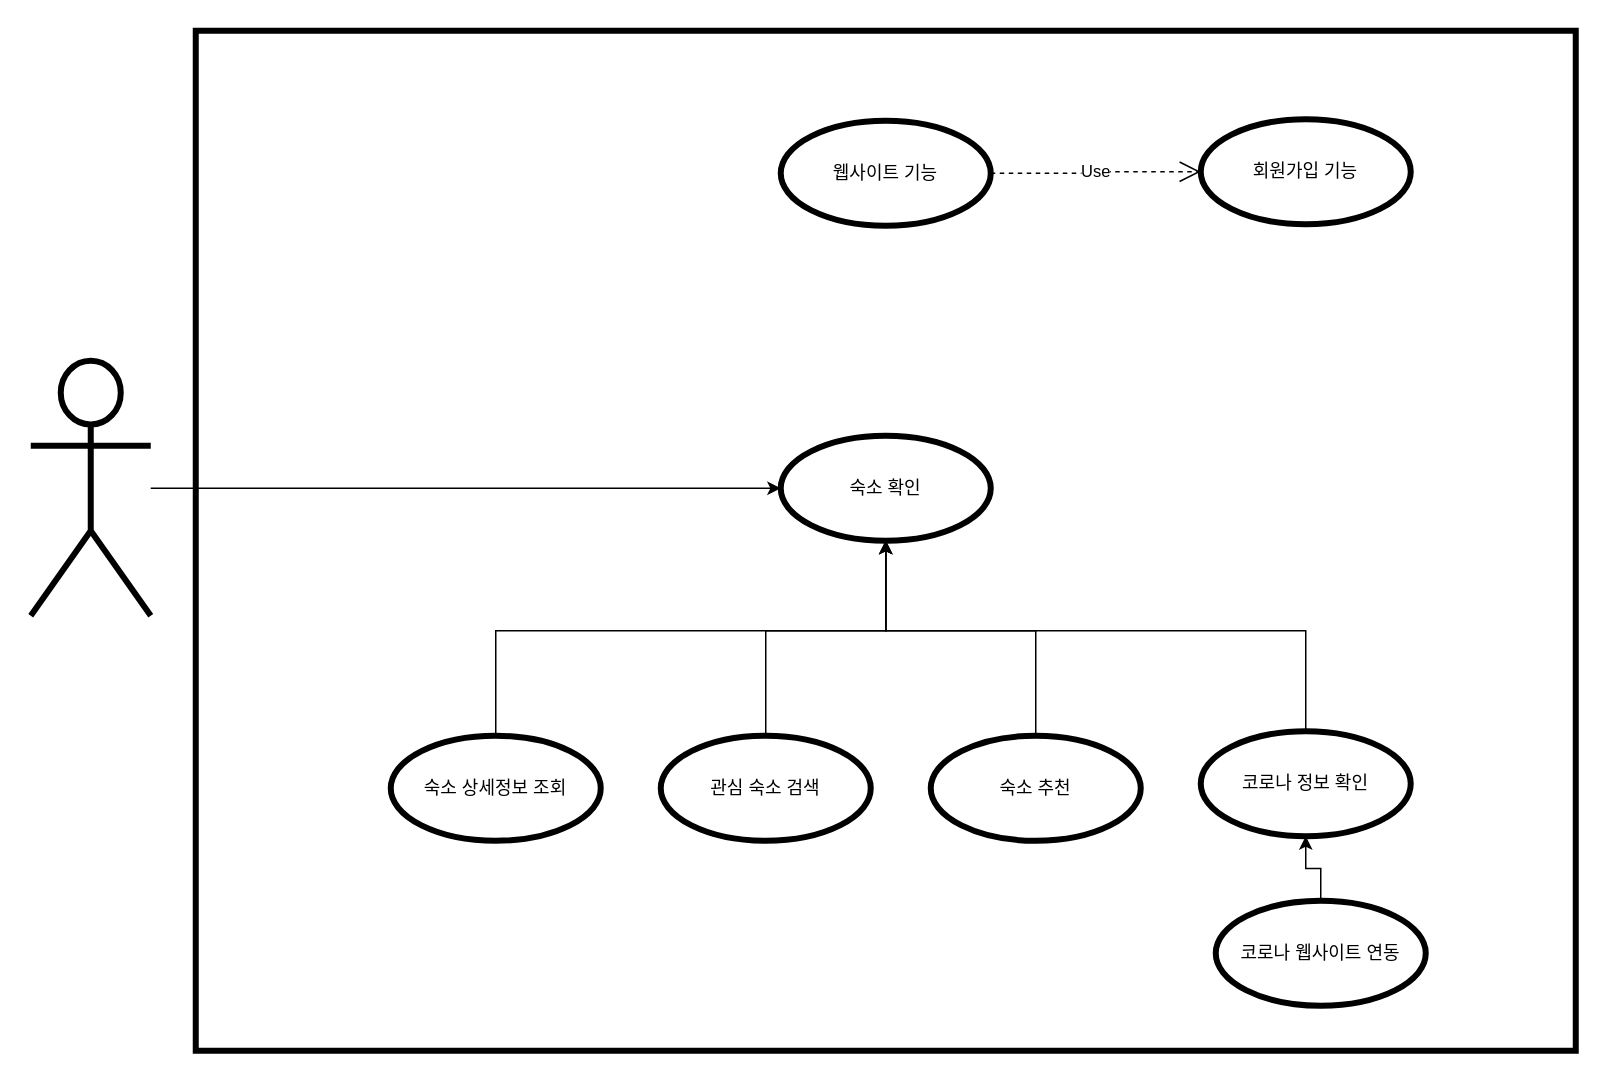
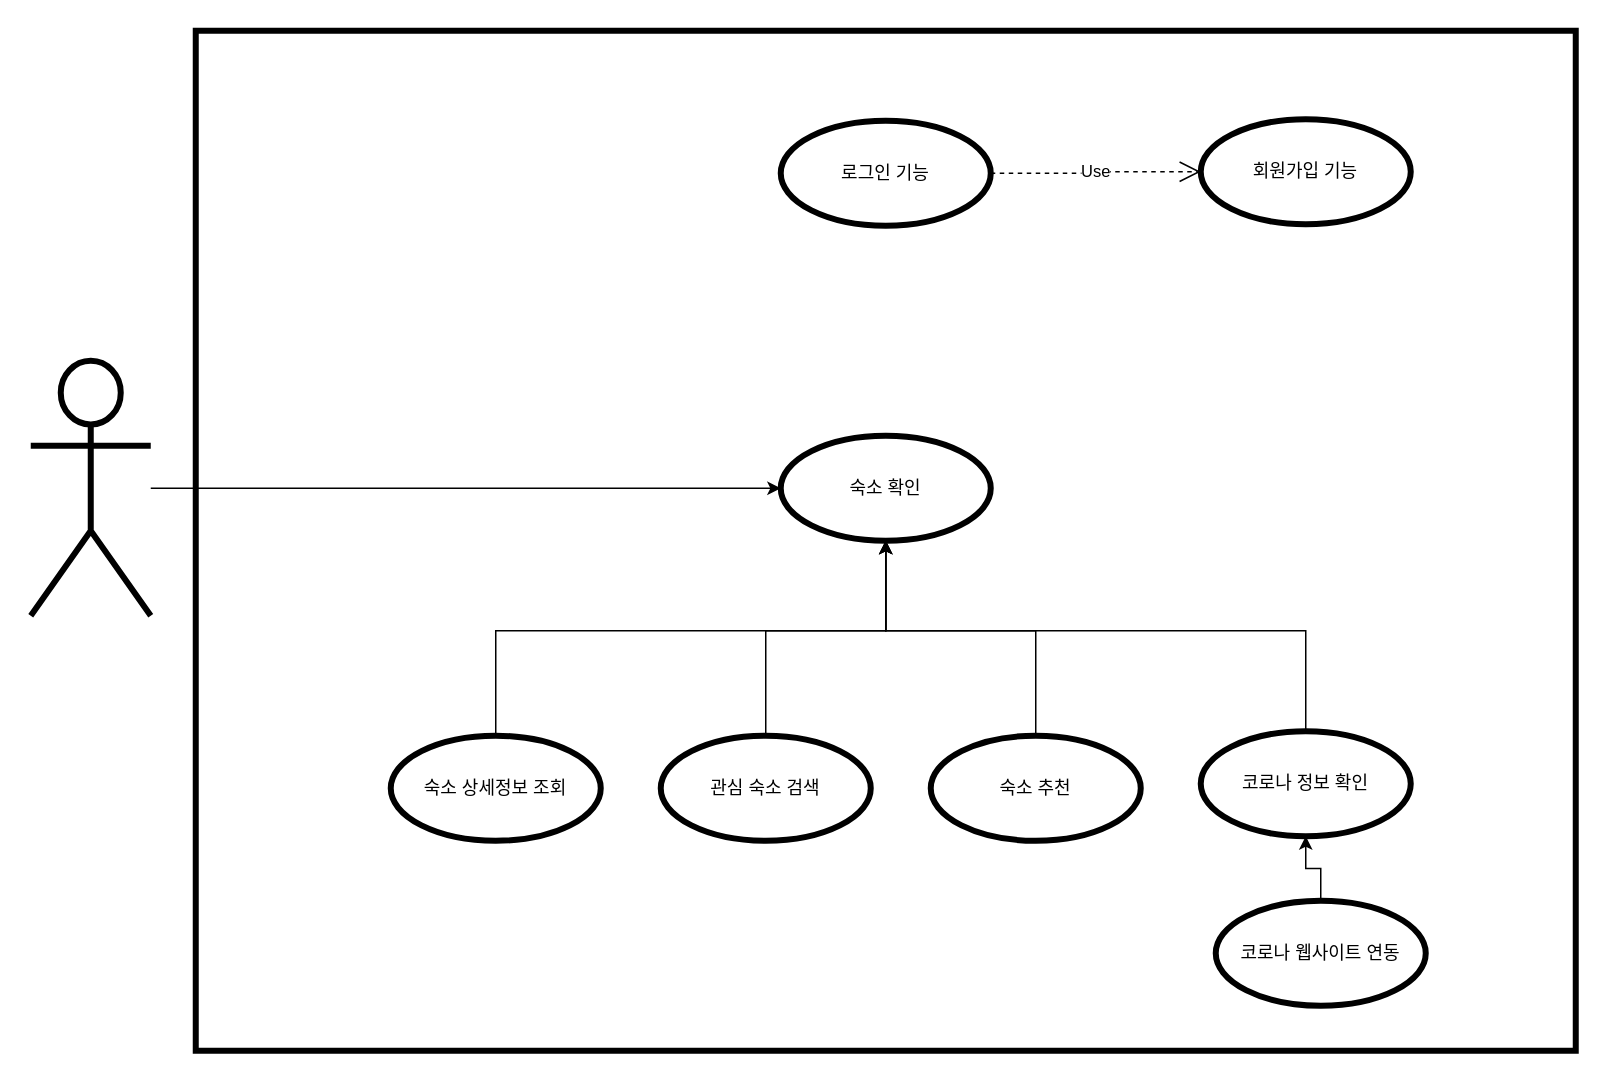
node "웹사이트 기능": label "웹사이트 기능" -> "로그인 기능"
